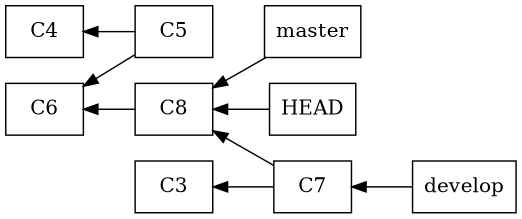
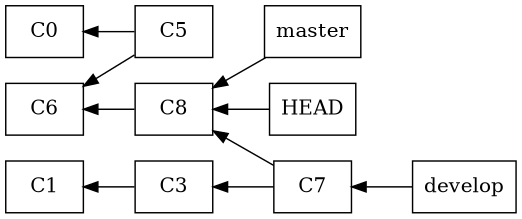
node "C4": label "C4" -> "C0"
node "C1": added
